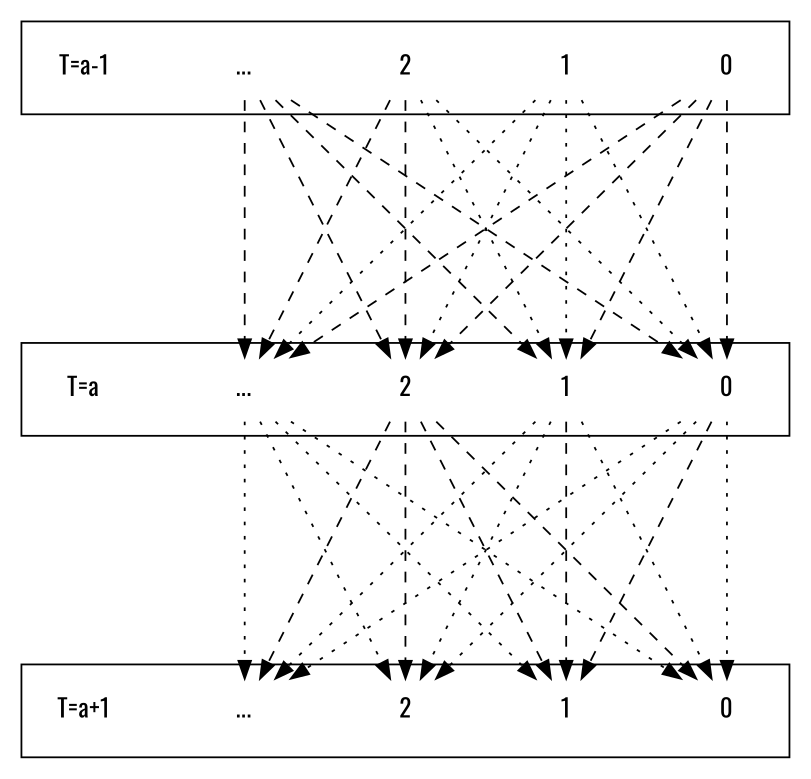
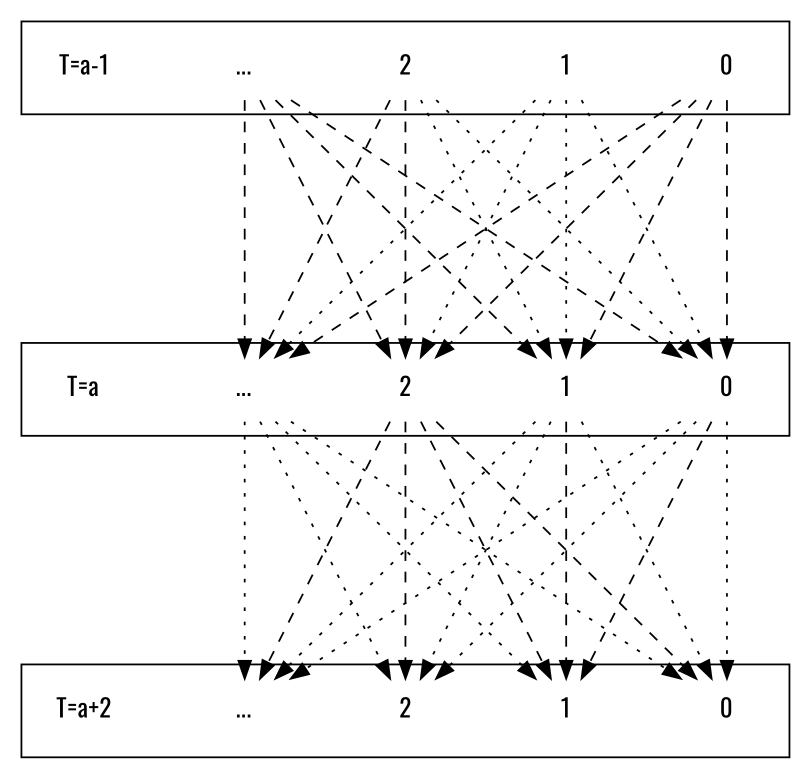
node "T=a+1": label "T=a+1" -> "T=a+2"
